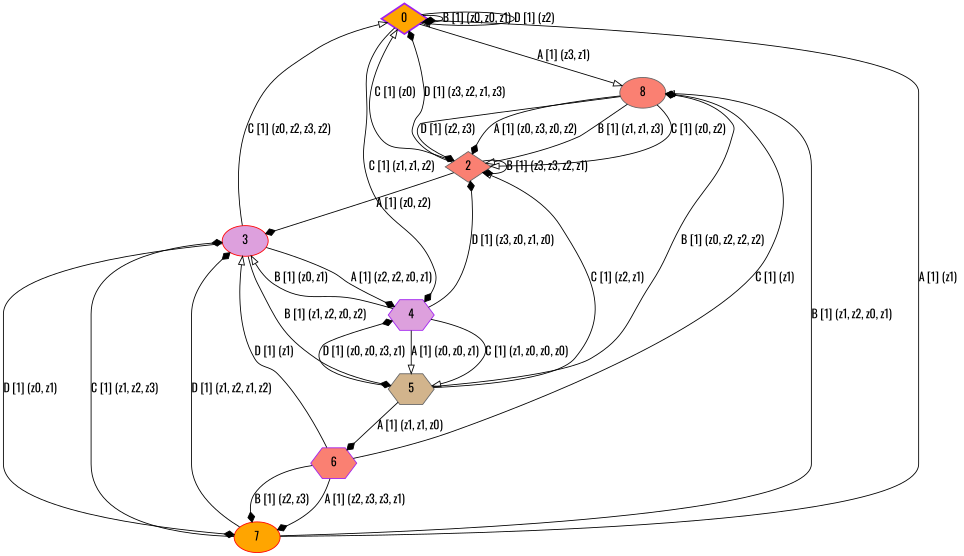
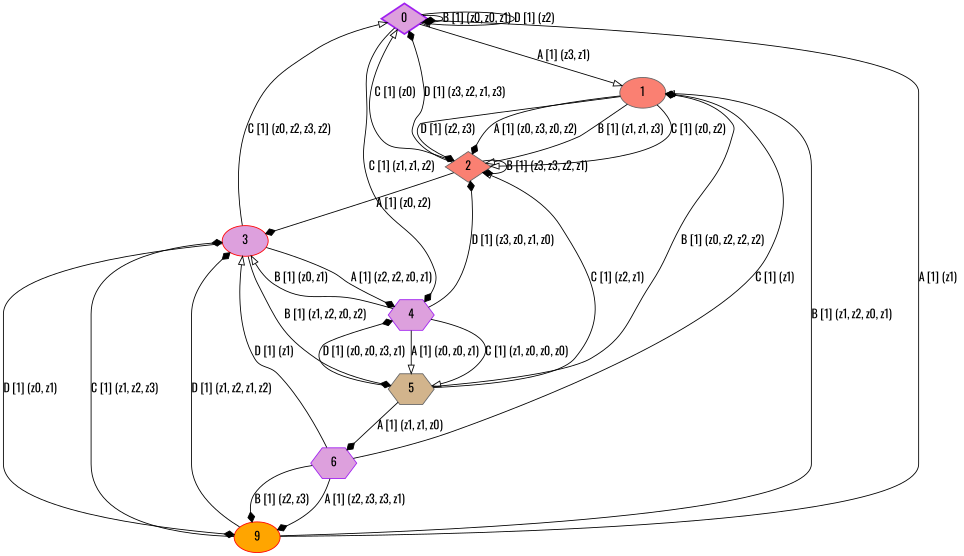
node "0": fillcolor orange -> plum
node "8": label "8" -> "1"
node "6": fillcolor salmon -> plum
node "7": label "7" -> "9"
